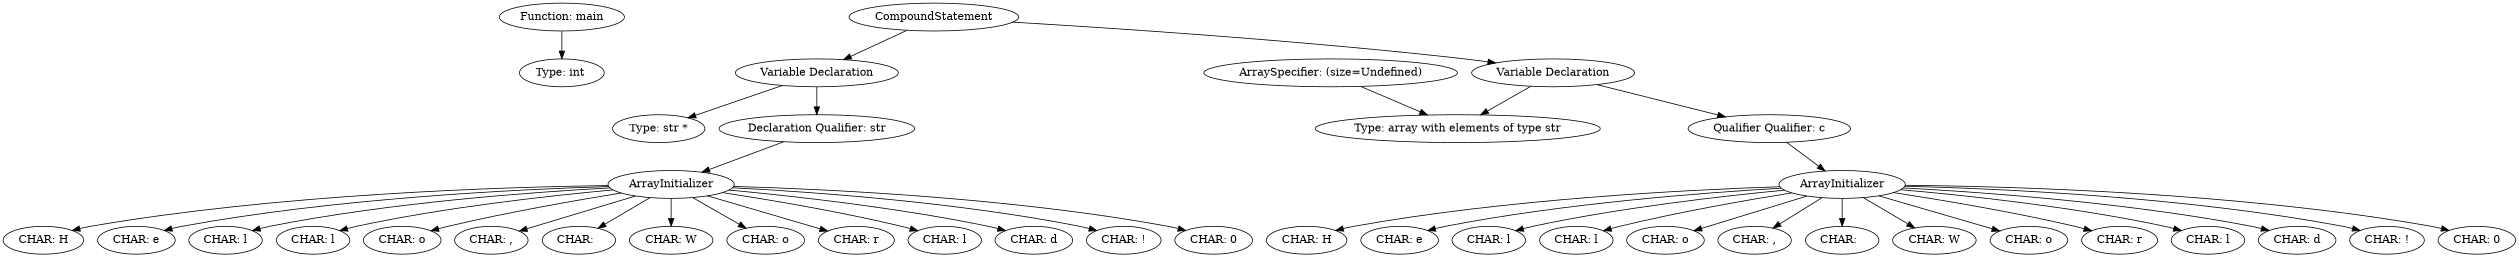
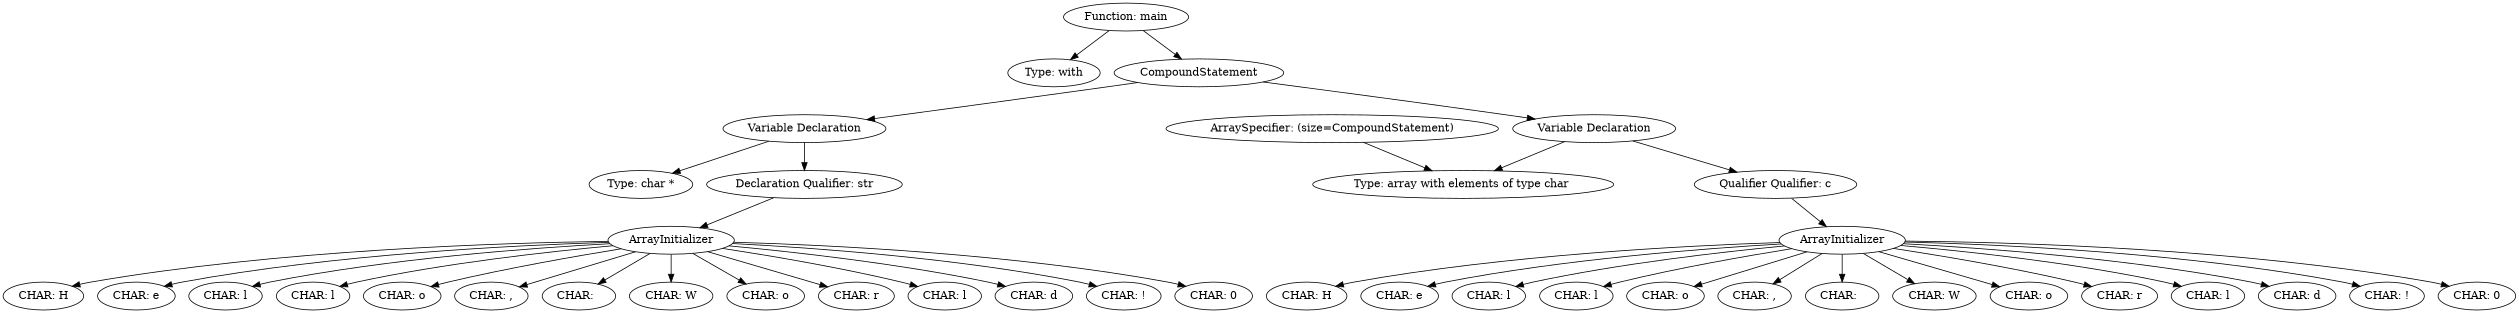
edge "Function: main" -> "CompoundStatement": added
node "Type: int": label "Type: int" -> "Type: with"
node "ArraySpecifier: (size=Undefined)": label "ArraySpecifier: (size=Undefined)" -> "ArraySpecifier: (size=CompoundStatement)"
node "Type: str *": label "Type: str *" -> "Type: char *"
node "Type: array with elements of type str": label "Type: array with elements of type str" -> "Type: array with elements of type char"
